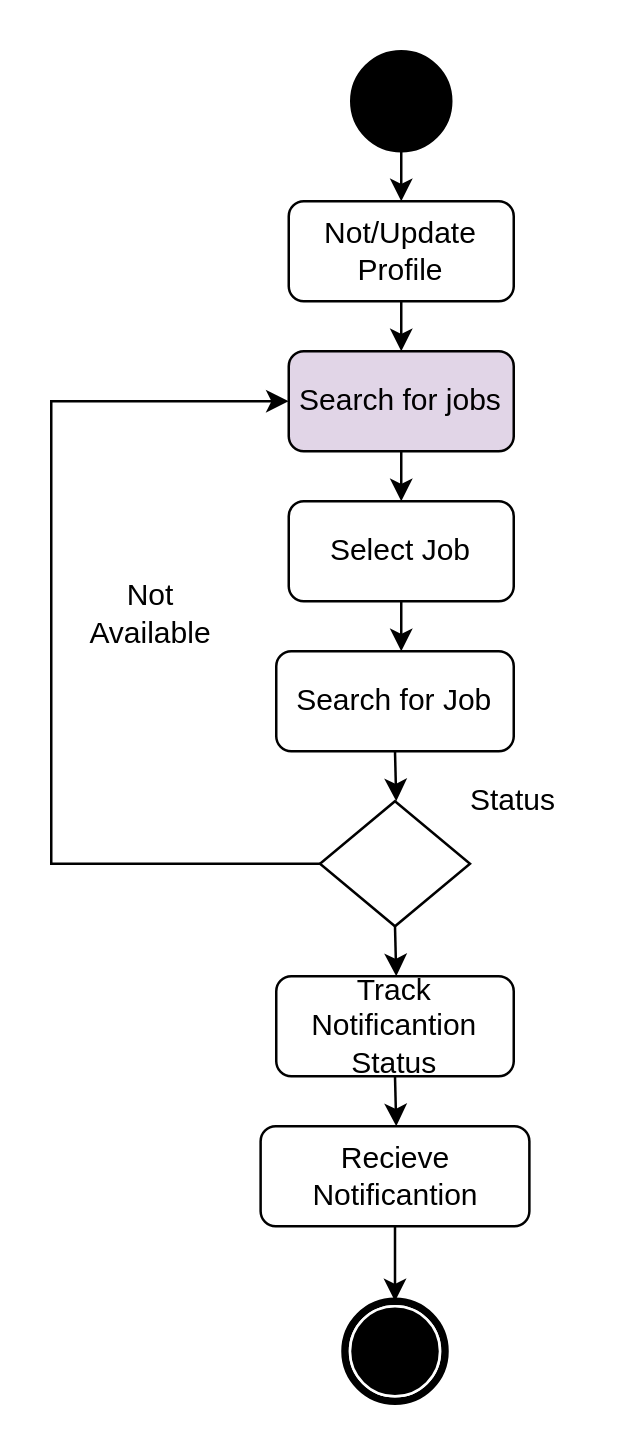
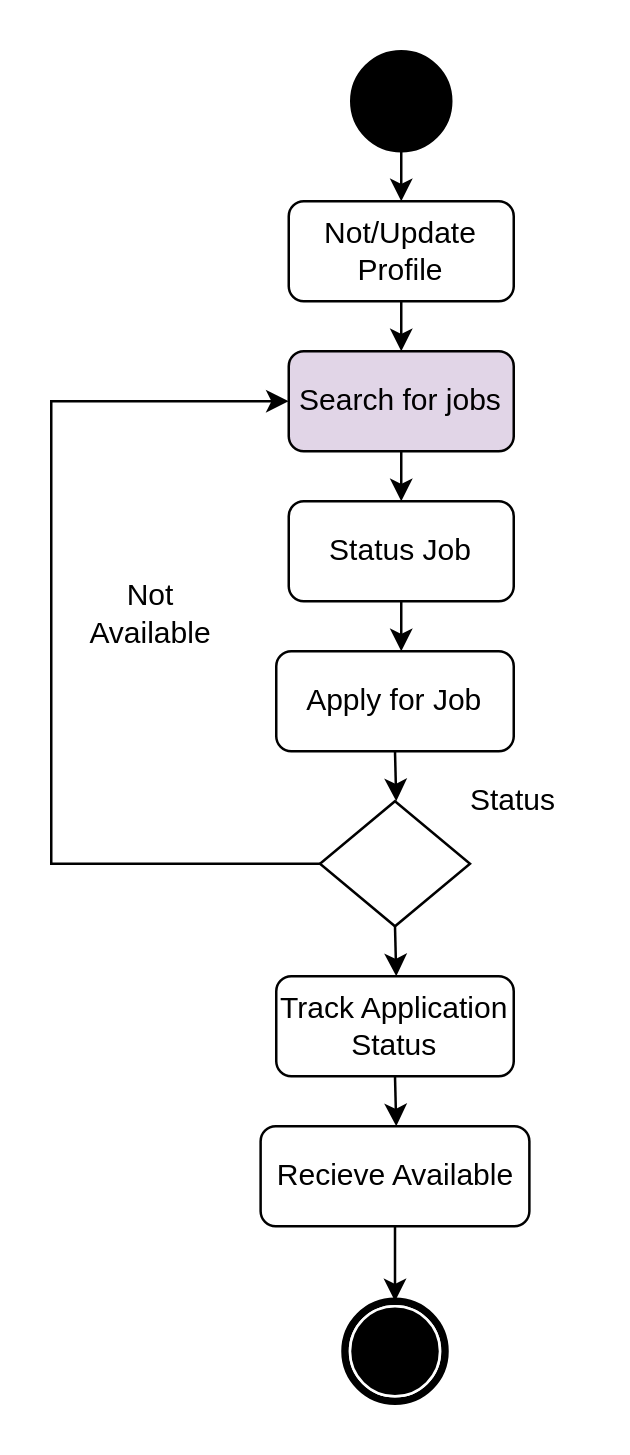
node "Select Job": label "Select Job" -> "Status Job"
node "Search for Job": label "Search for Job" -> "Apply for Job"
node "Track Notificantion Status": label "Track Notificantion Status" -> "Track Application Status"
node "Recieve Notificantion": label "Recieve Notificantion" -> "Recieve Available"
